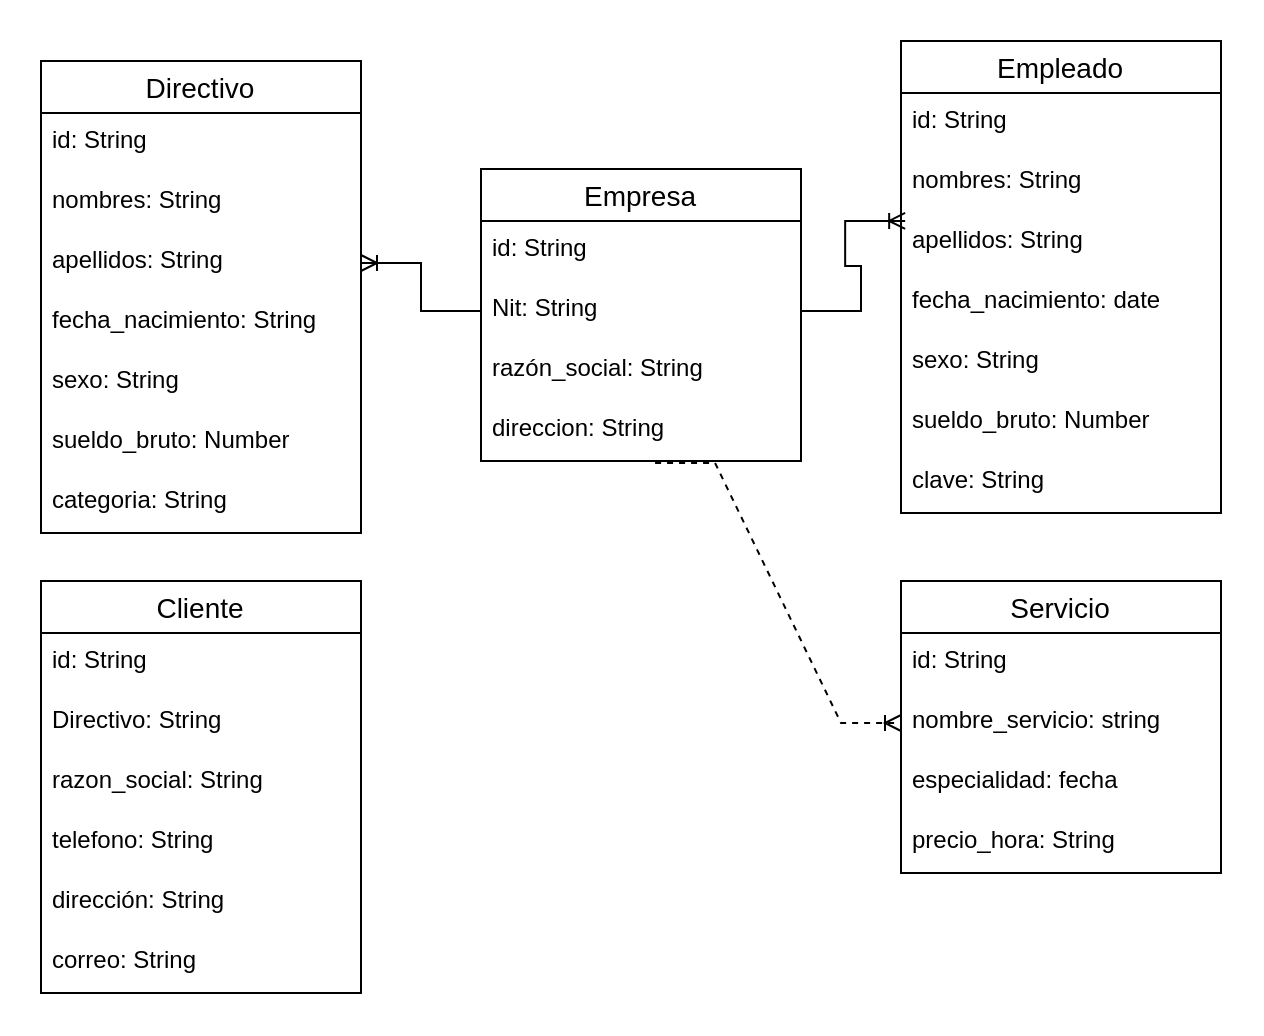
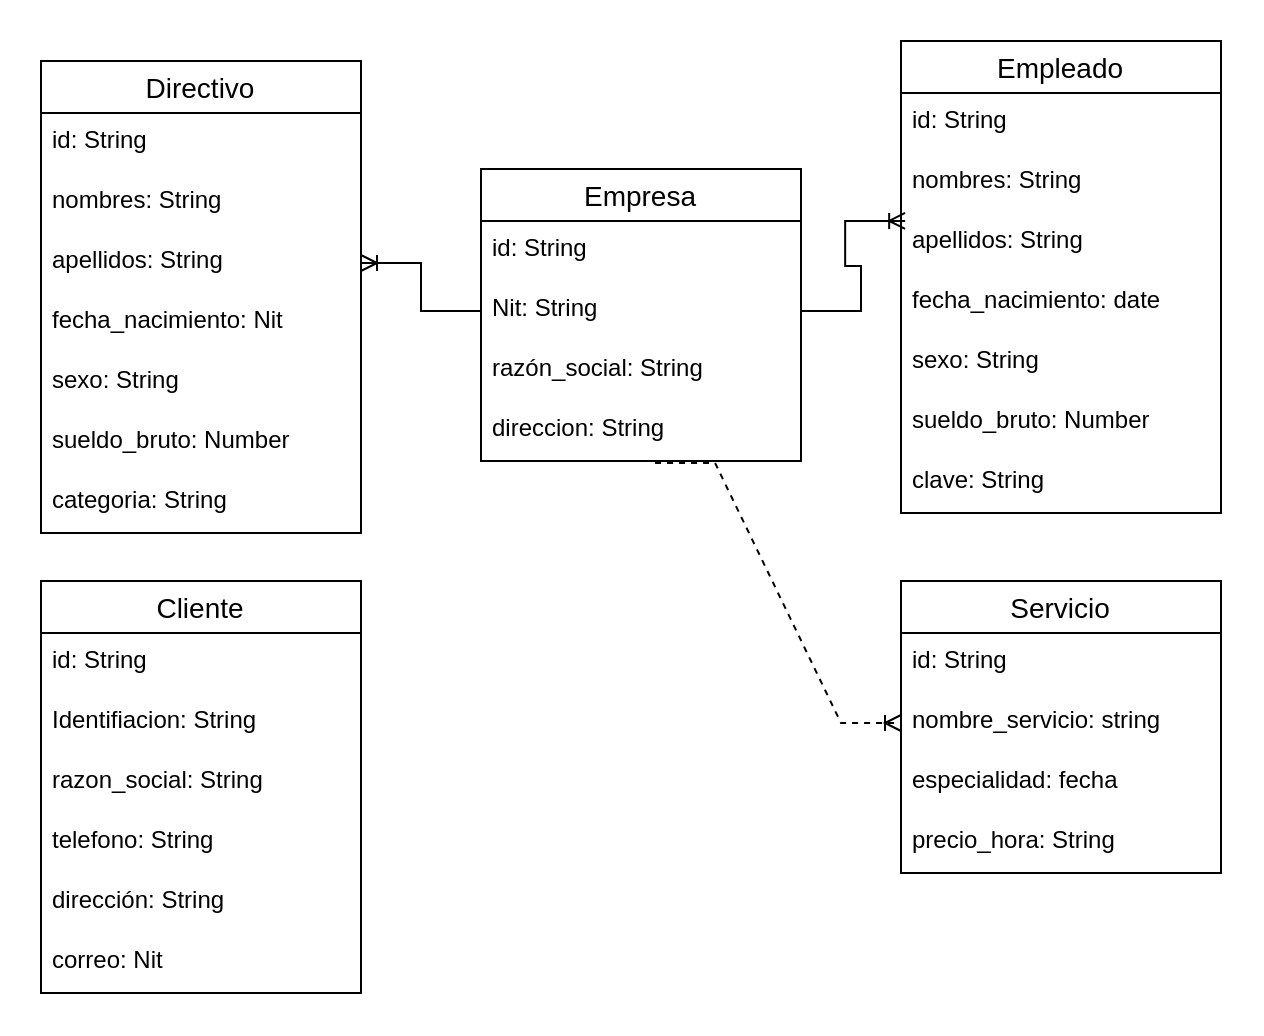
node "fecha_nacimiento: String": label "fecha_nacimiento: String" -> "fecha_nacimiento: Nit"
node "Directivo: String": label "Directivo: String" -> "Identifiacion: String"
node "correo: String": label "correo: String" -> "correo: Nit"
